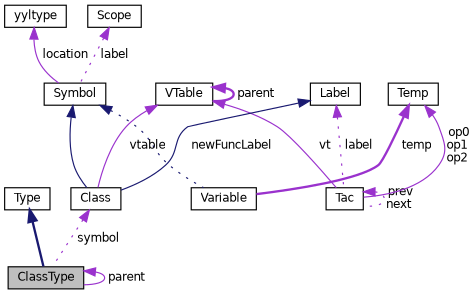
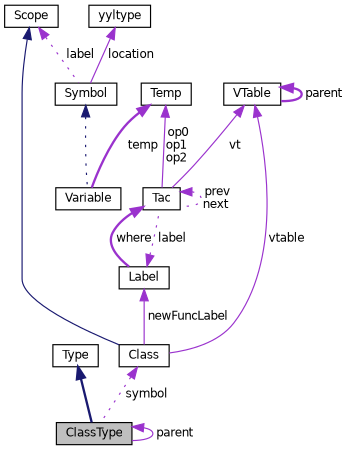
edge "Class" -> "Label": color midnightblue -> darkorchid3
edge "Class" -> "Symbol": now "Class" -> "Scope"
edge "Label" -> "Tac": added, label "where"
